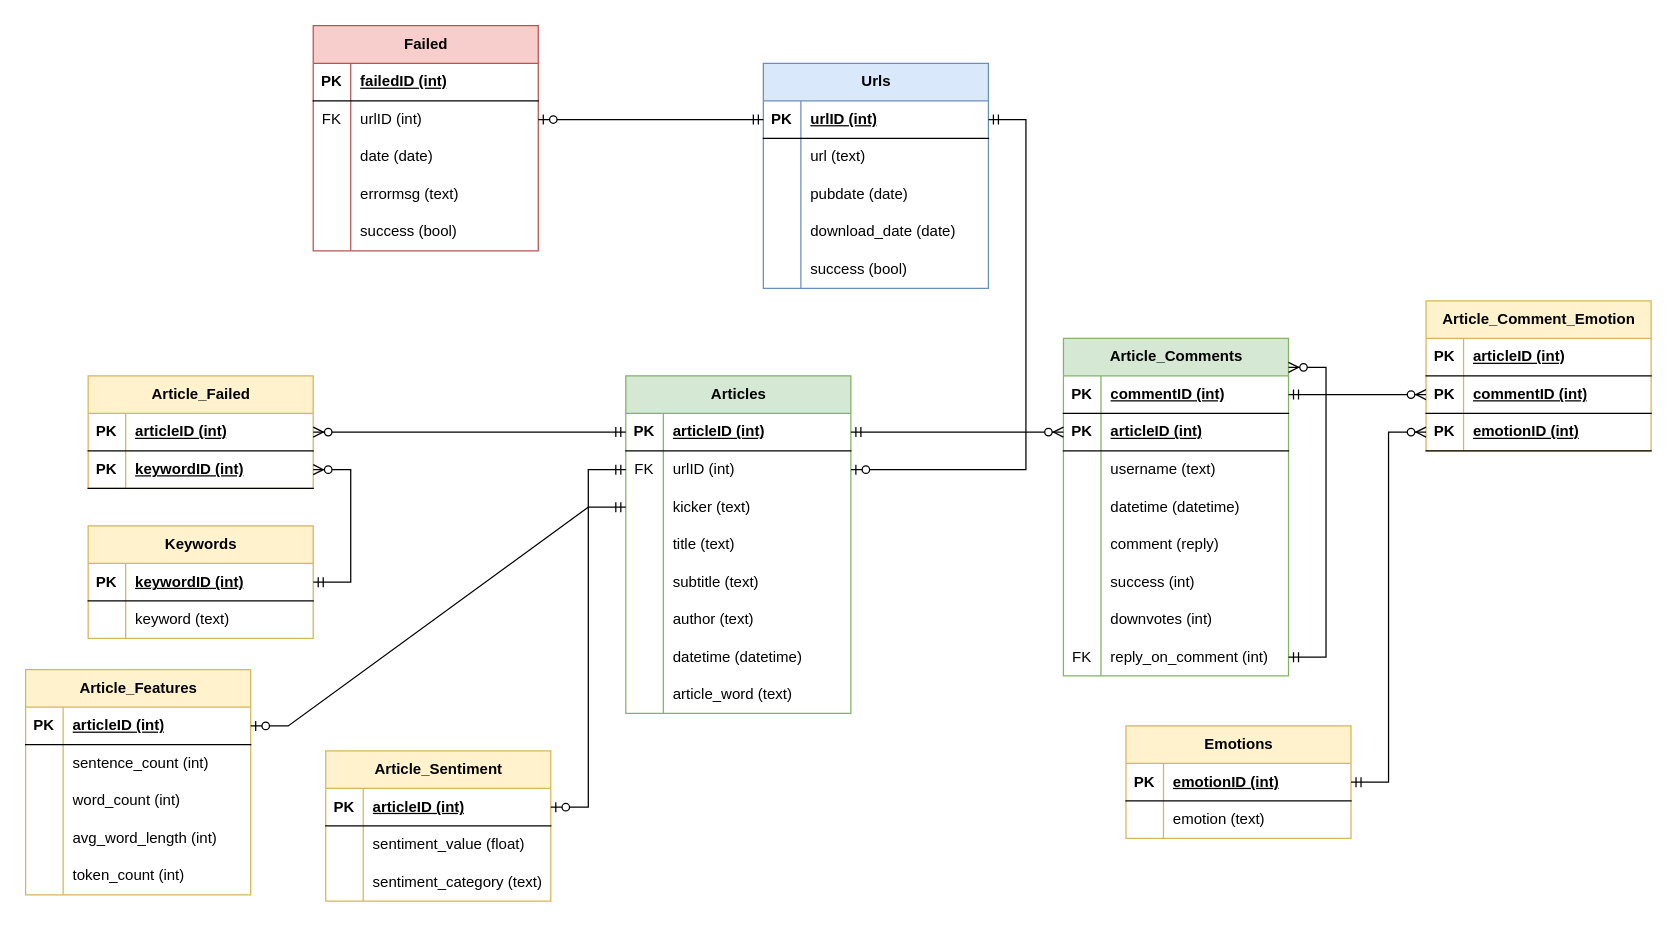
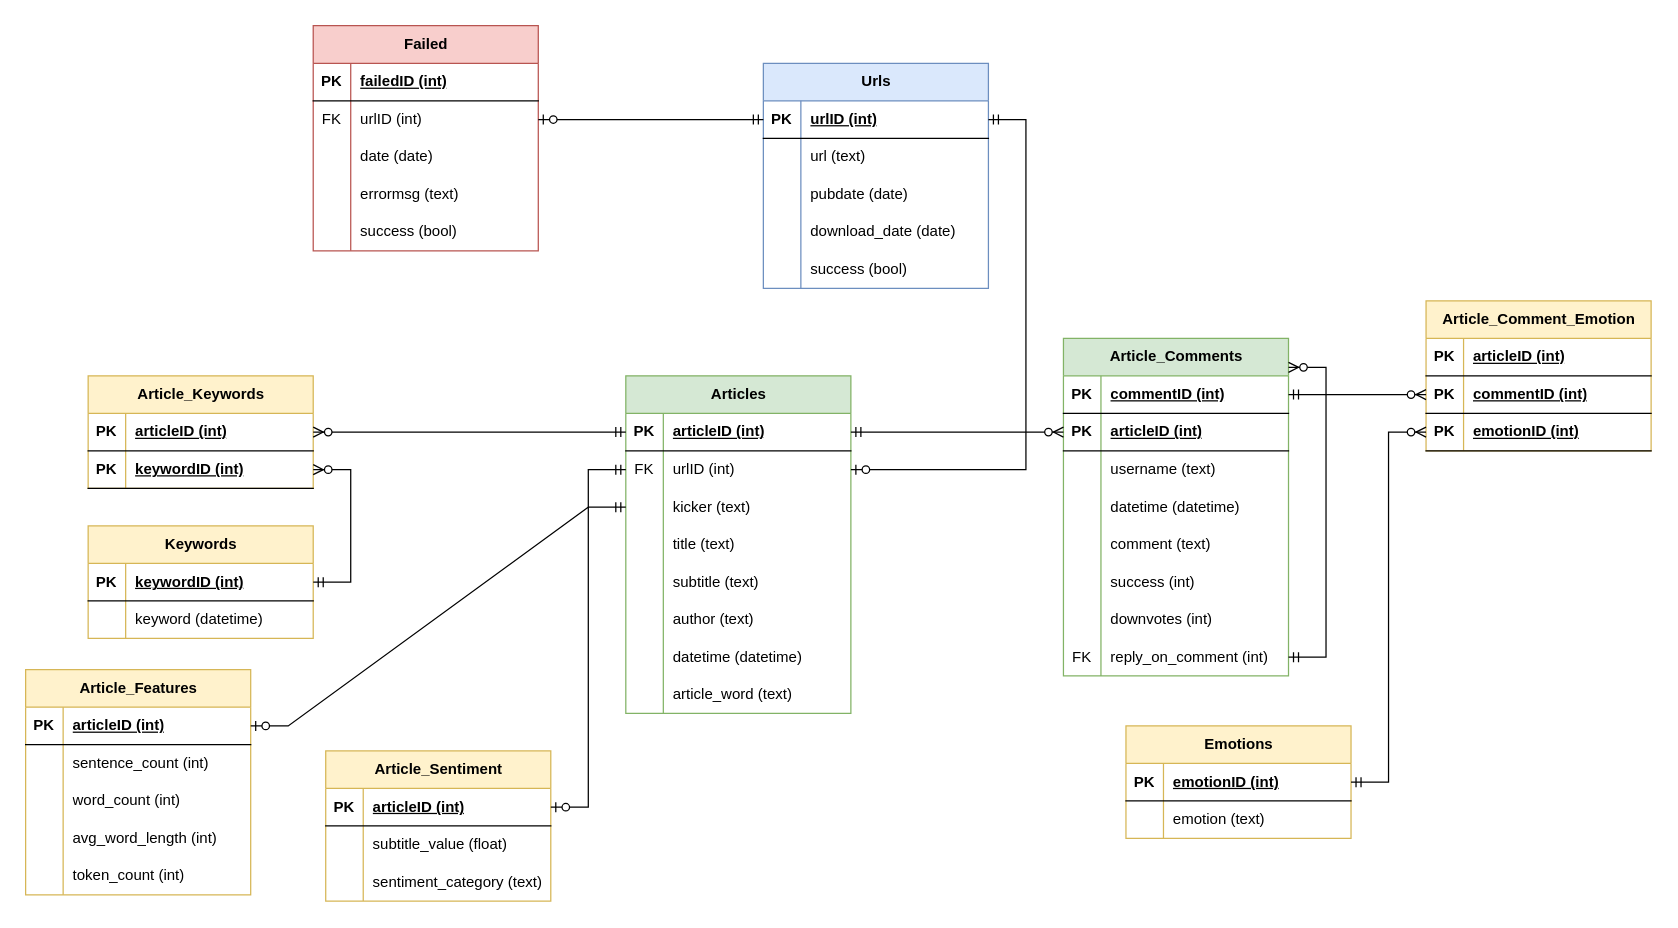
node "Article_Failed": label "Article_Failed" -> "Article_Keywords"
node "comment (reply)": label "comment (reply)" -> "comment (text)"
node "keyword (text)": label "keyword (text)" -> "keyword (datetime)"
node "sentiment_value (float)": label "sentiment_value (float)" -> "subtitle_value (float)"
